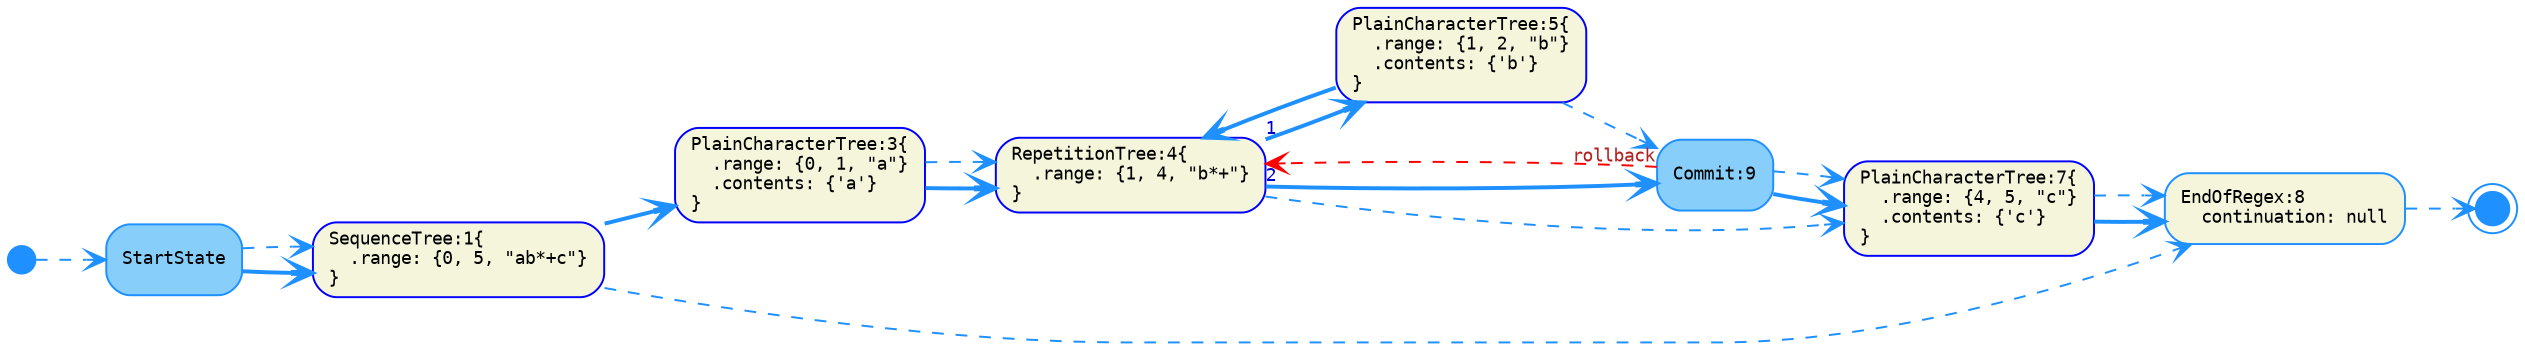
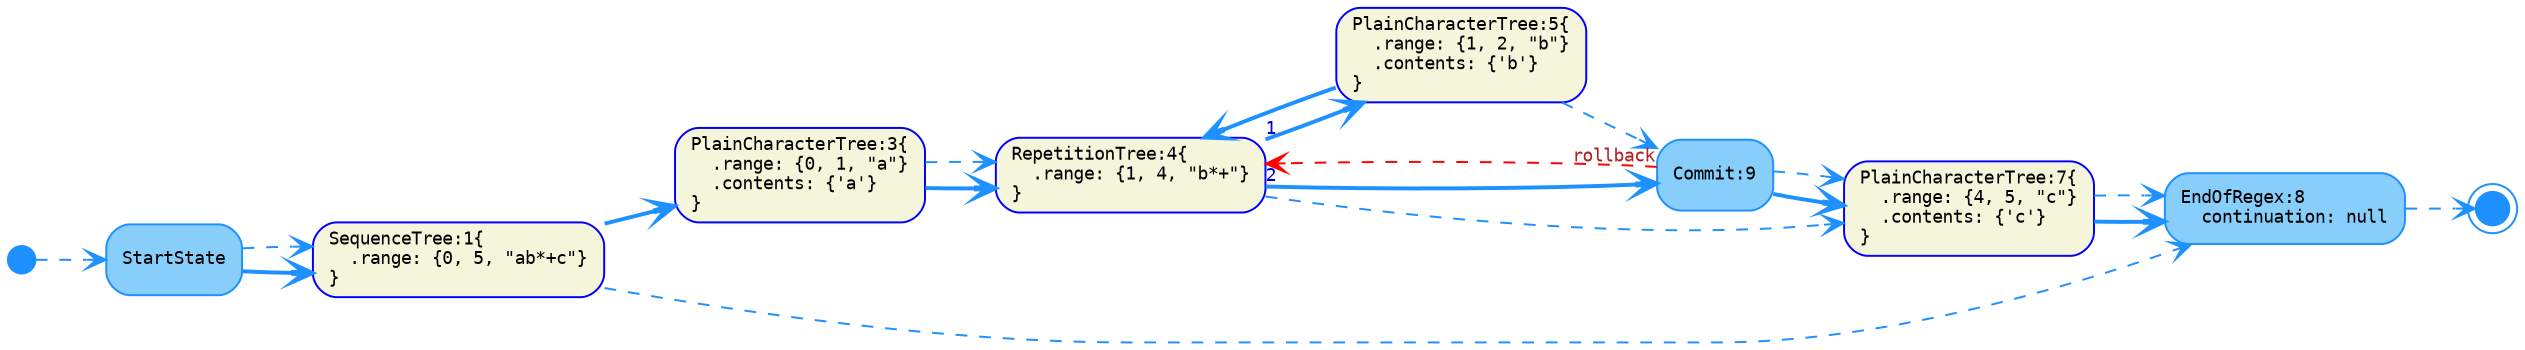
node "EndOfRegex:8 continuation: null": fillcolor Beige -> LightSkyBlue
